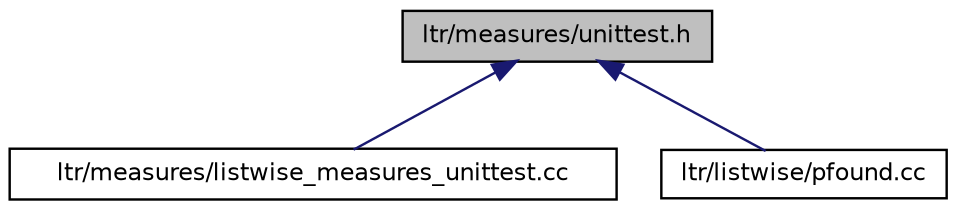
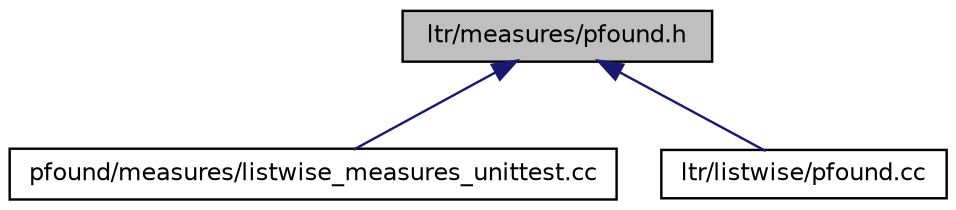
node "ltr/measures/unittest.h": label "ltr/measures/unittest.h" -> "ltr/measures/pfound.h"
node "ltr/measures/listwise_measures_unittest.cc": label "ltr/measures/listwise_measures_unittest.cc" -> "pfound/measures/listwise_measures_unittest.cc"
